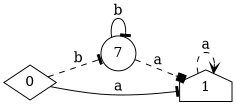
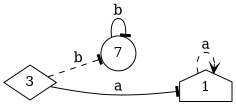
edge "7" -> "1": removed, label "a"
node "0": label "0" -> "3"
